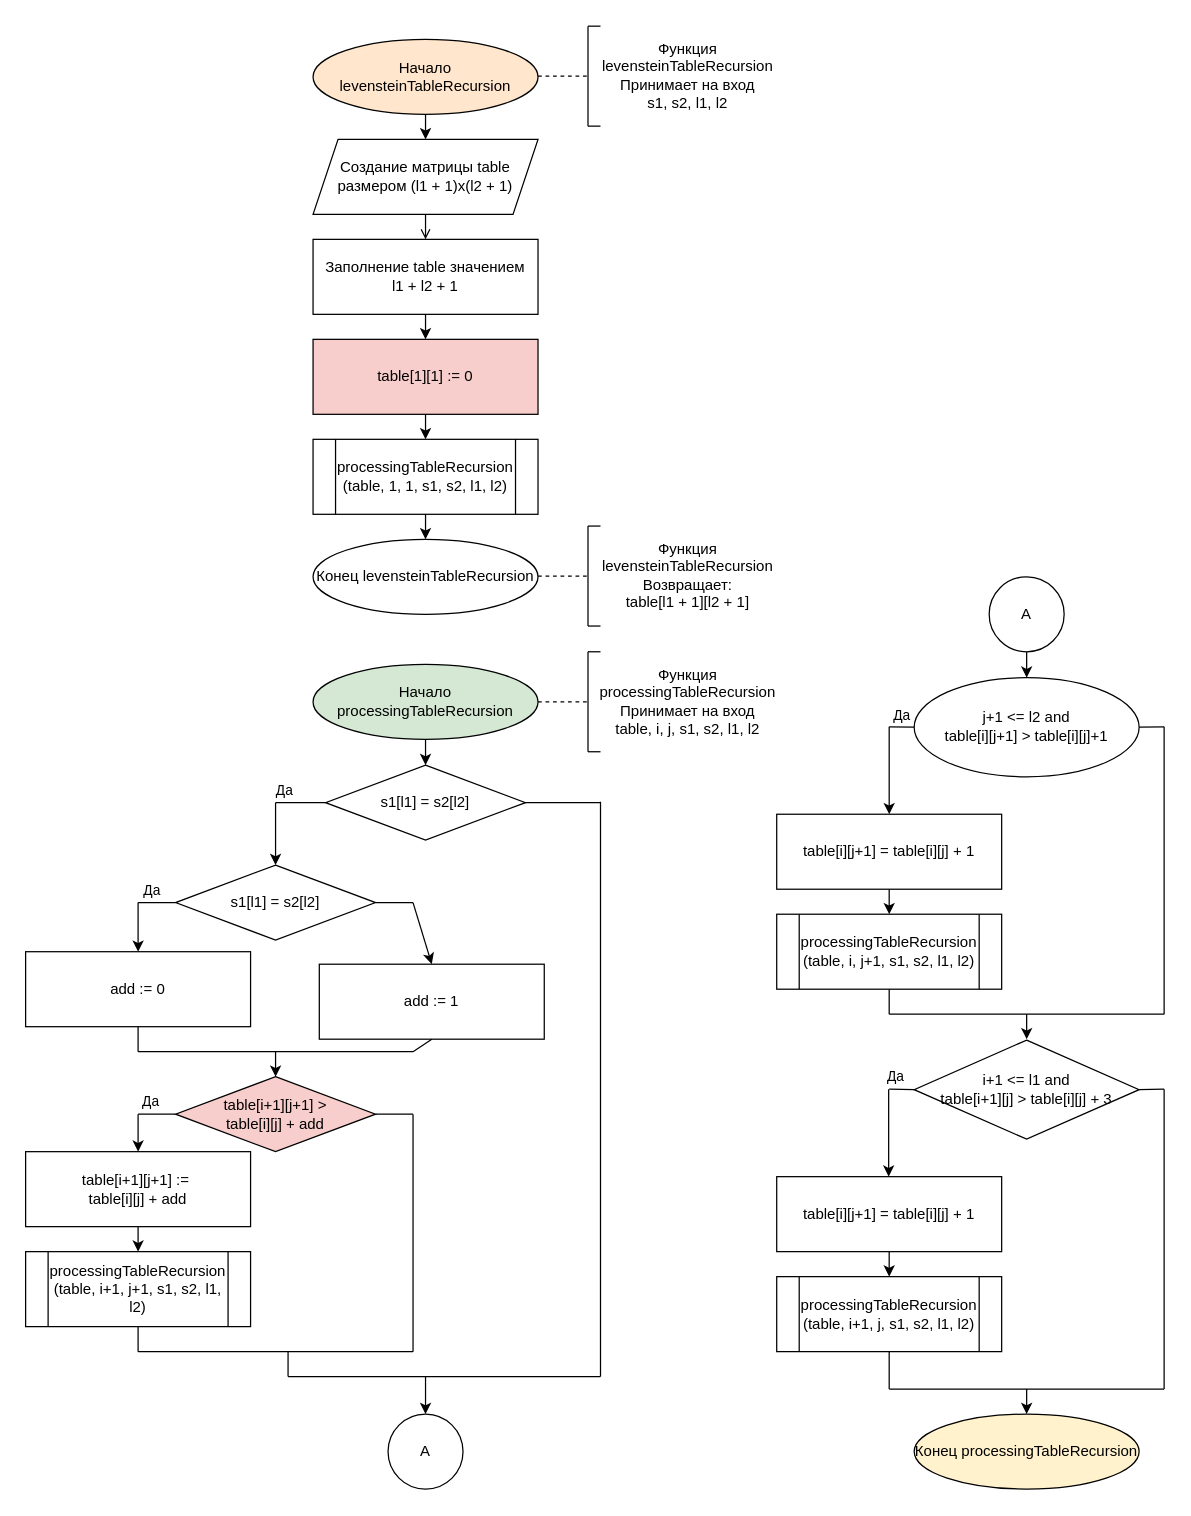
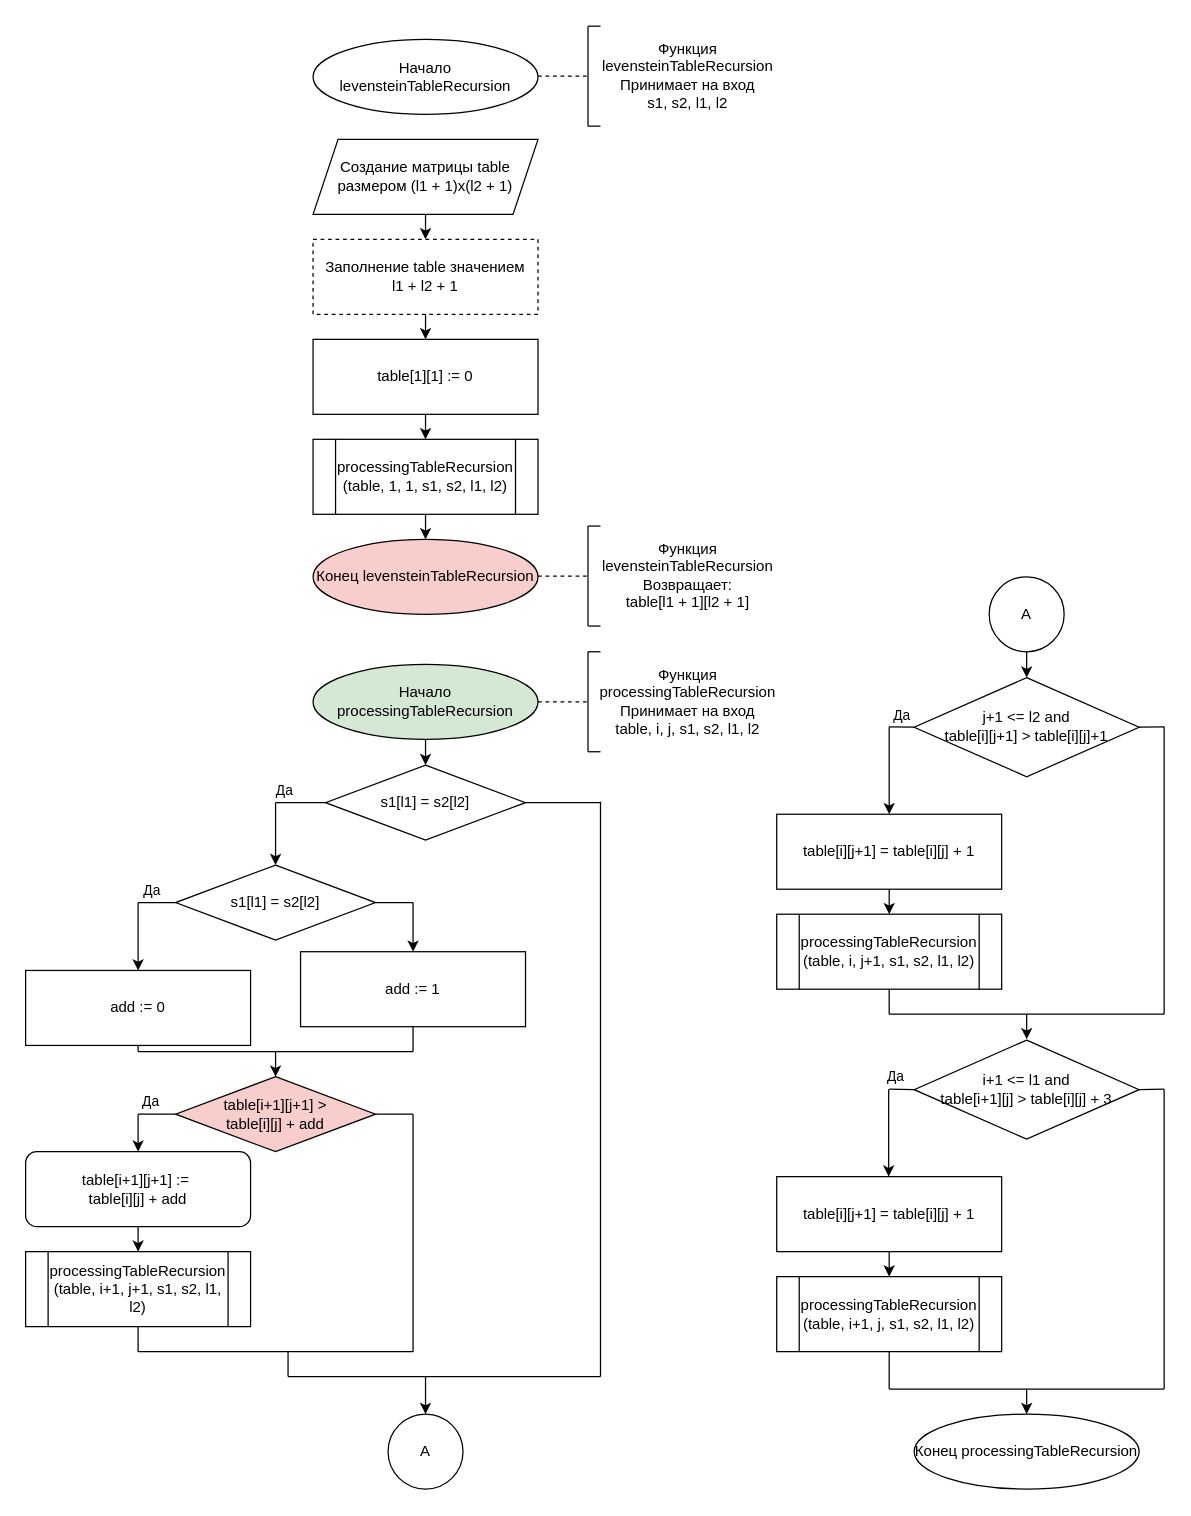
node "Начало levensteinTableRecursion": fillcolor #ffe6cc -> #ffffff
edge "Начало levensteinTableRecursion" -> "Создание матрицы table размером (l1 + 1)x(l2 + 1)": removed
edge "Создание матрицы table размером (l1 + 1)x(l2 + 1)" -> "Заполнение table значением l1 + l2 + 1": arrowhead open -> classic
node "Заполнение table значением l1 + l2 + 1": style solid -> dashed
node "table[1][1] := 0": fillcolor #f8cecc -> #ffffff
node "Конец levensteinTableRecursion": fillcolor #ffffff -> #f8cecc
node "j+1 <= l2 and table[i][j+1] > table[i][j]+1": shape ellipse -> diamond
node "add := 0": moved (138, 989) -> (138, 1008)
node "add := 1": moved (432, 1002) -> (413, 989)
node "table[i+1][j+1] := table[i][j] + add": shape rectangle -> rounded rectangle
node "Конец processingTableRecursion": fillcolor #fff2cc -> #ffffff
